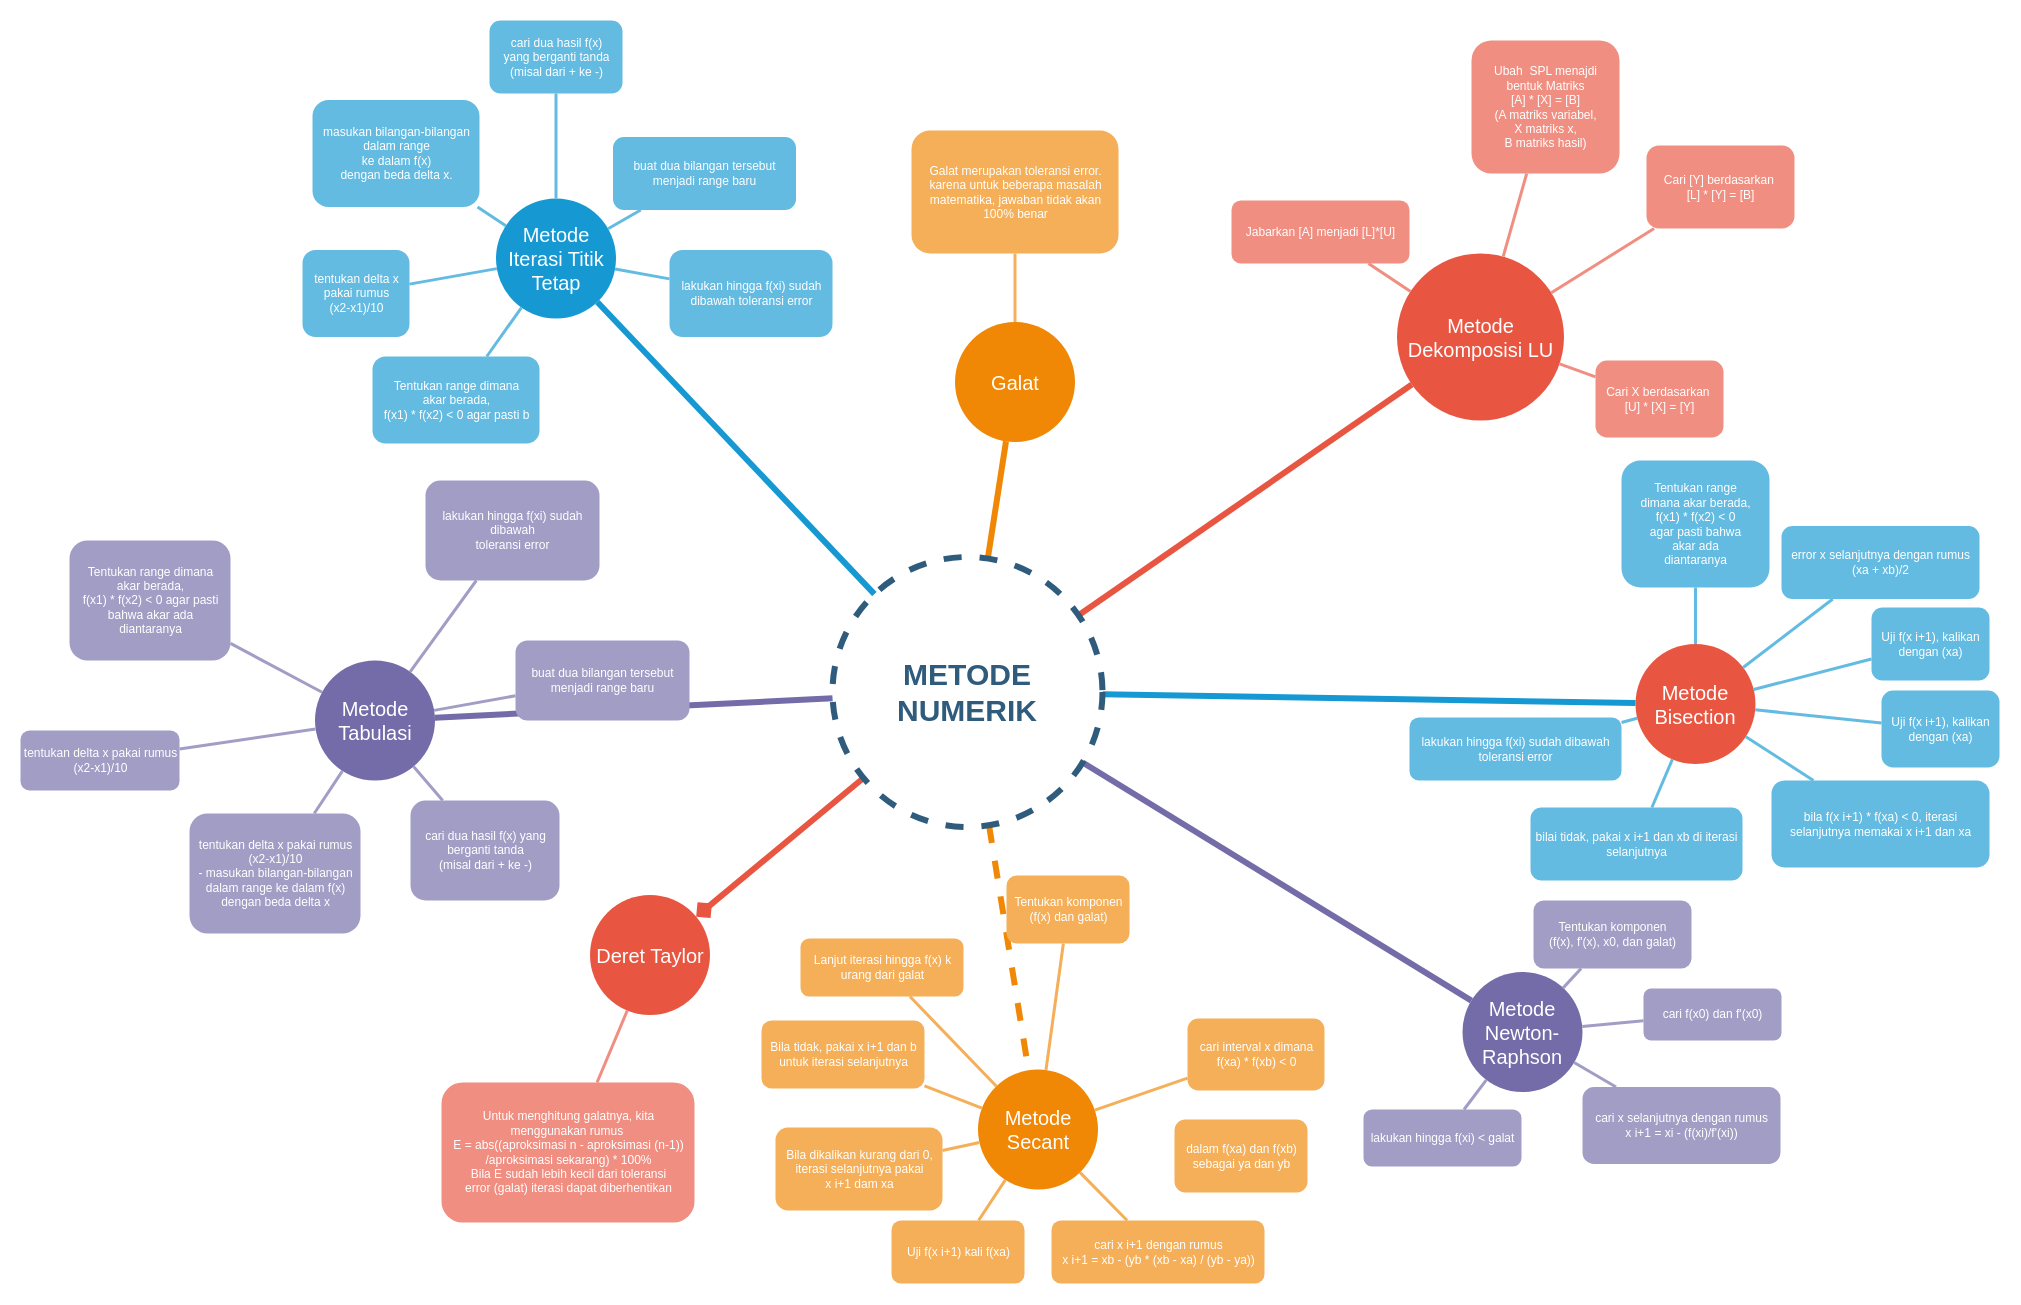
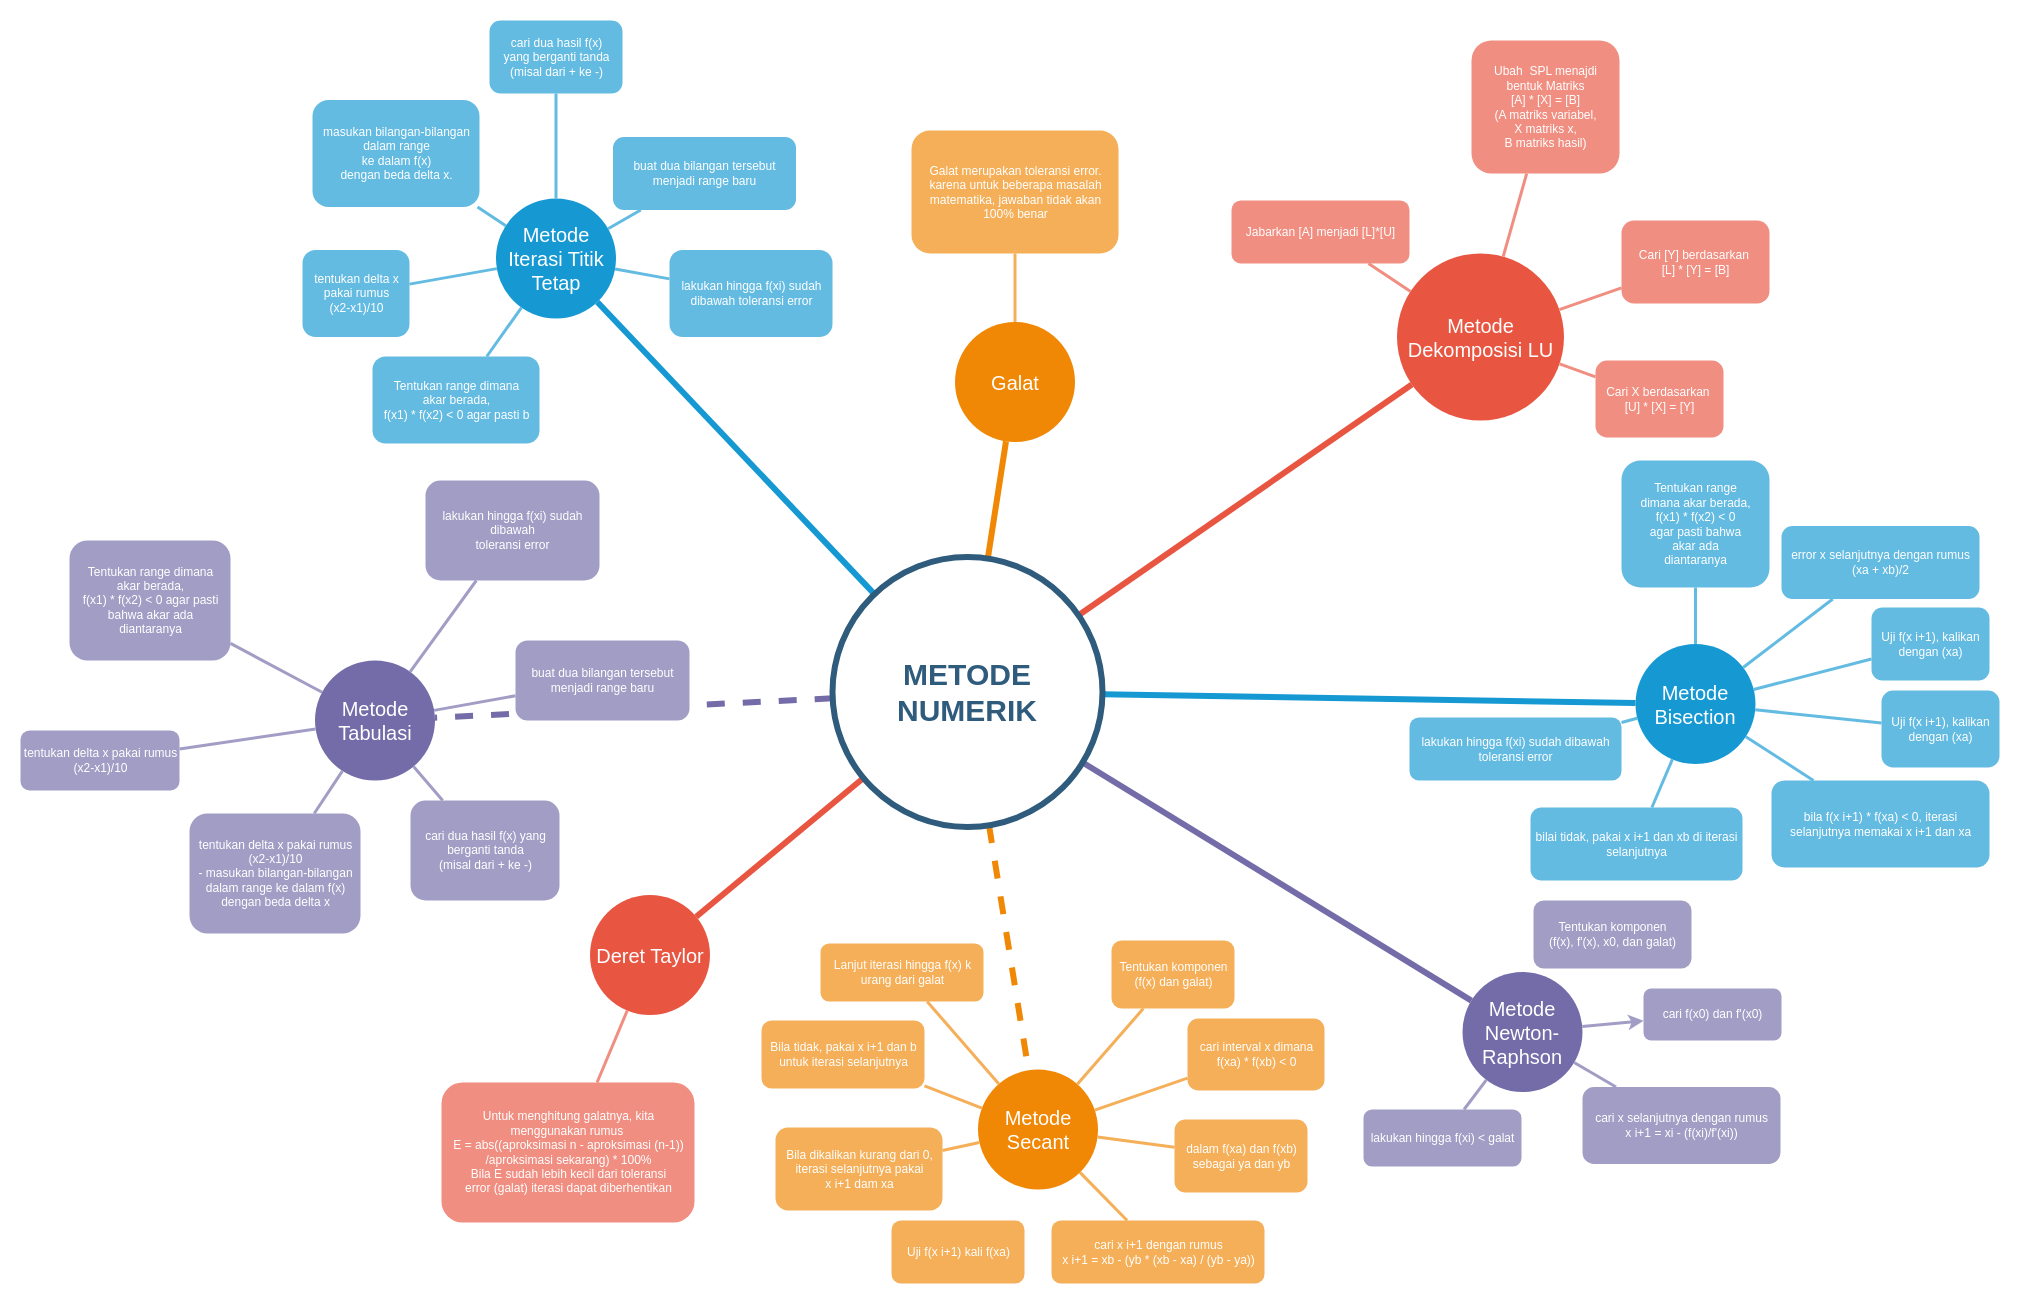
node "Cari [Y] berdasarkan [L] * [Y] = [B]": moved (1721, 187) -> (1696, 262)
node "METODE NUMERIK": style dashed -> solid
edge "METODE NUMERIK" -- "Metode Tabulasi": style solid -> dashed
node "Metode Bisection": fillcolor #e85642 -> #1699d3
edge "METODE NUMERIK" -> "Deret Taylor": arrowhead diamond -> none
node "Tentukan komponen (f(x) dan galat)": moved (1068, 910) -> (1173, 975)
node "Lanjut iterasi hingga f(x) k urang dari galat": moved (882, 968) -> (902, 973)
edge "Tentukan komponen (f(x), f'(x), x0, dan galat)" -- "Metode Newton-Raphson": removed
edge "cari f(x0) dan f'(x0)" -- "Metode Newton-Raphson": arrowhead none -> classic
edge "Metode Secant" -- "dalam f(xa) dan f(xb) sebagai ya dan yb": added
edge "Metode Secant" -- "Uji f(x i+1) kali f(xa)": removed
